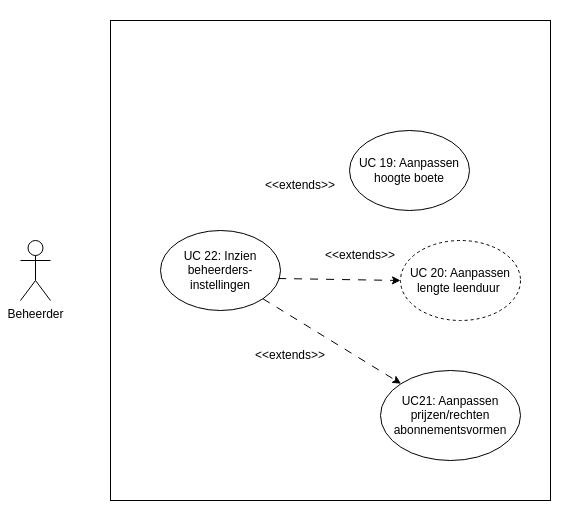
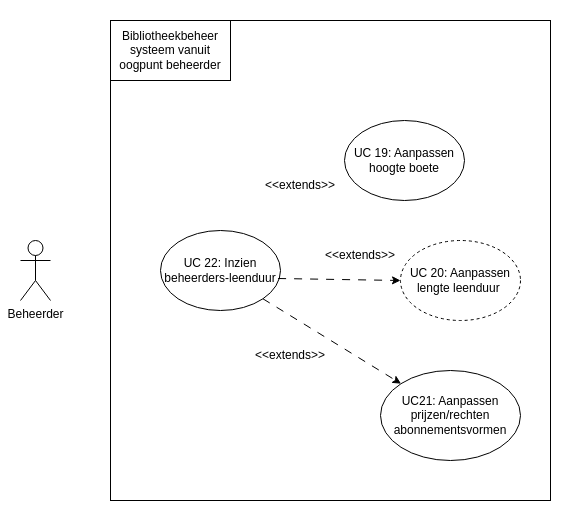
node "Bibliotheekbeheer systeem vanuit oogpunt beheerder": added
node "UC 19: Aanpassen hoogte boete": moved (410, 171) -> (405, 161)
node "UC 22: Inzien beheerders-instellingen": label "UC 22: Inzien beheerders-instellingen" -> "UC 22: Inzien beheerders-leenduur"
